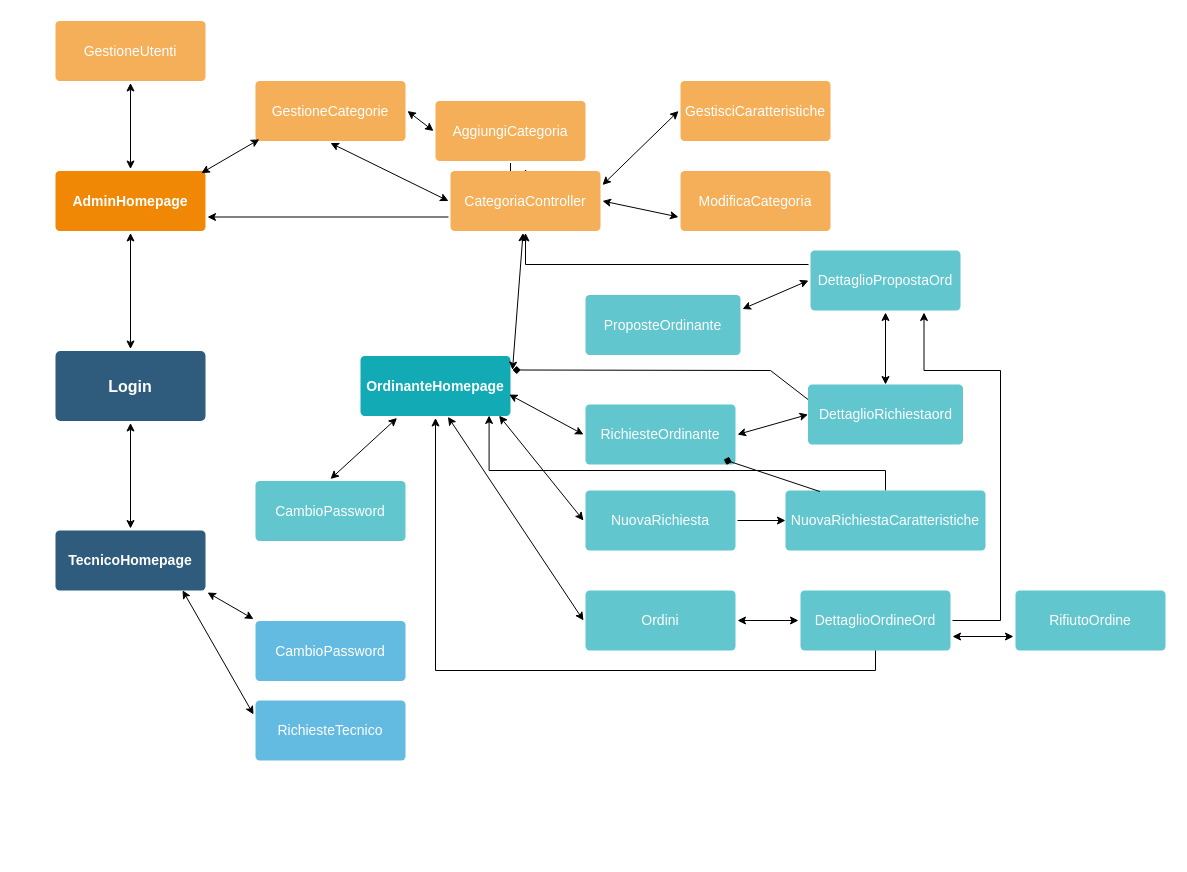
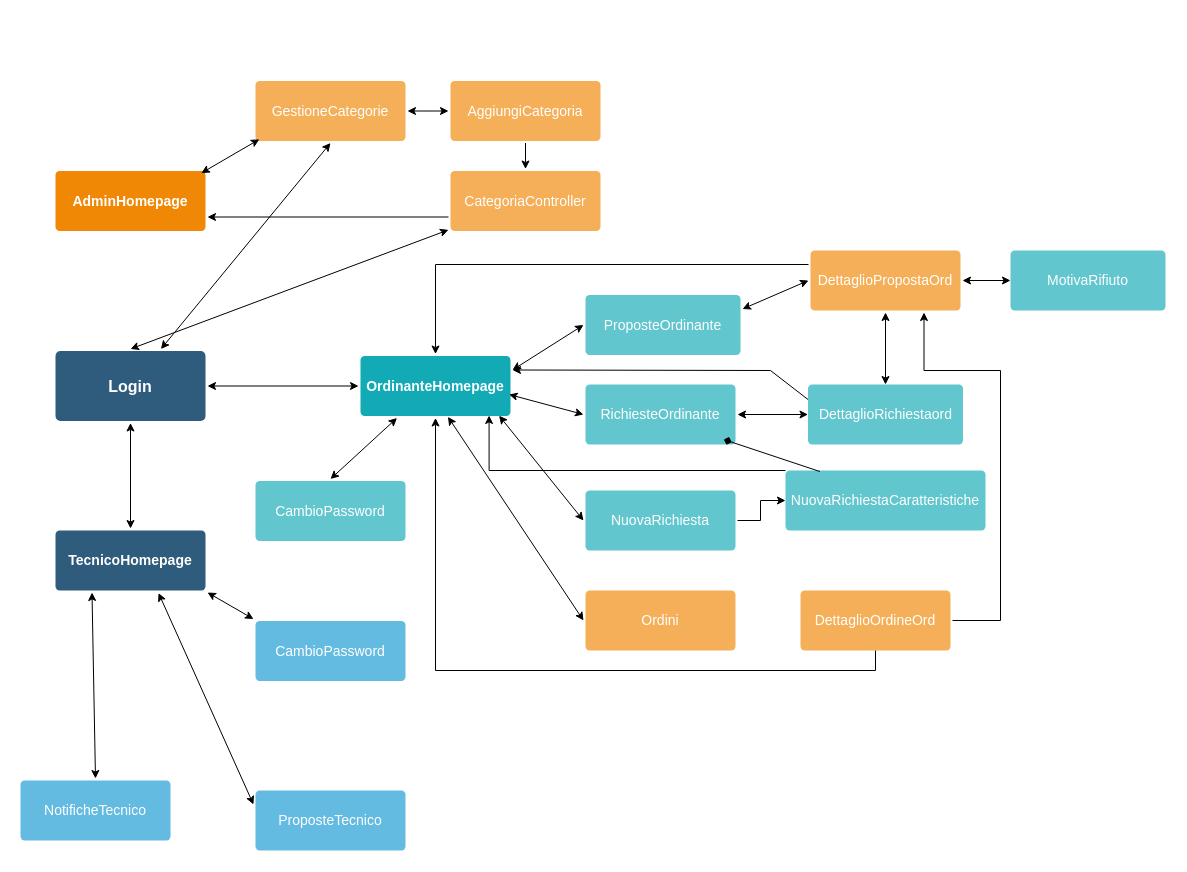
node "GestioneUtenti": removed
node "GestisciCaratteristiche": removed
edge "GestioneUtenti" -- "AdminHomepage": removed
node "AggiungiCategoria": moved (511, 131) -> (526, 111)
edge "GestisciCaratteristiche" -- "CategoriaController": removed
edge "GestioneCategorie" -- "CategoriaController": now "GestioneCategorie" -- "Login"
node "ModificaCategoria": removed
edge "CategoriaController" -- "ModificaCategoria": removed
edge "DettaglioPropostaOrd" -> "CategoriaController": now "DettaglioPropostaOrd" -> "OrdinanteHomepage"
node "DettaglioPropostaOrd": fillcolor #61c6ce -> #f5af58
edge "DettaglioPropostaOrd" -- "MotivaRifiuto": added
node "MotivaRifiuto": added
edge "AdminHomepage" -- "Login": now "CategoriaController" -- "Login"
edge "CategoriaController" -- "OrdinanteHomepage": now "ProposteOrdinante" -- "OrdinanteHomepage"
edge "DettaglioRichiestaord" -> "OrdinanteHomepage": arrowhead diamond -> classic
edge "Login" -- "OrdinanteHomepage": added
node "RichiesteOrdinante": moved (661, 435) -> (661, 415)
node "NuovaRichiestaCaratteristiche": moved (886, 521) -> (886, 501)
node "Ordini": fillcolor #61c6ce -> #f5af58
edge "Ordini" -- "DettaglioOrdineOrd": removed
node "DettaglioOrdineOrd": fillcolor #61c6ce -> #f5af58
node "RifiutoOrdine": removed
edge "DettaglioOrdineOrd" -- "RifiutoOrdine": removed
edge "TecnicoHomepage" -- "RichiesteTecnico": removed
edge "TecnicoHomepage" -- "NotificheTecnico": added
edge "TecnicoHomepage" -- "ProposteTecnico": added
node "RichiesteTecnico": removed
node "NotificheTecnico": added
node "ProposteTecnico": added
